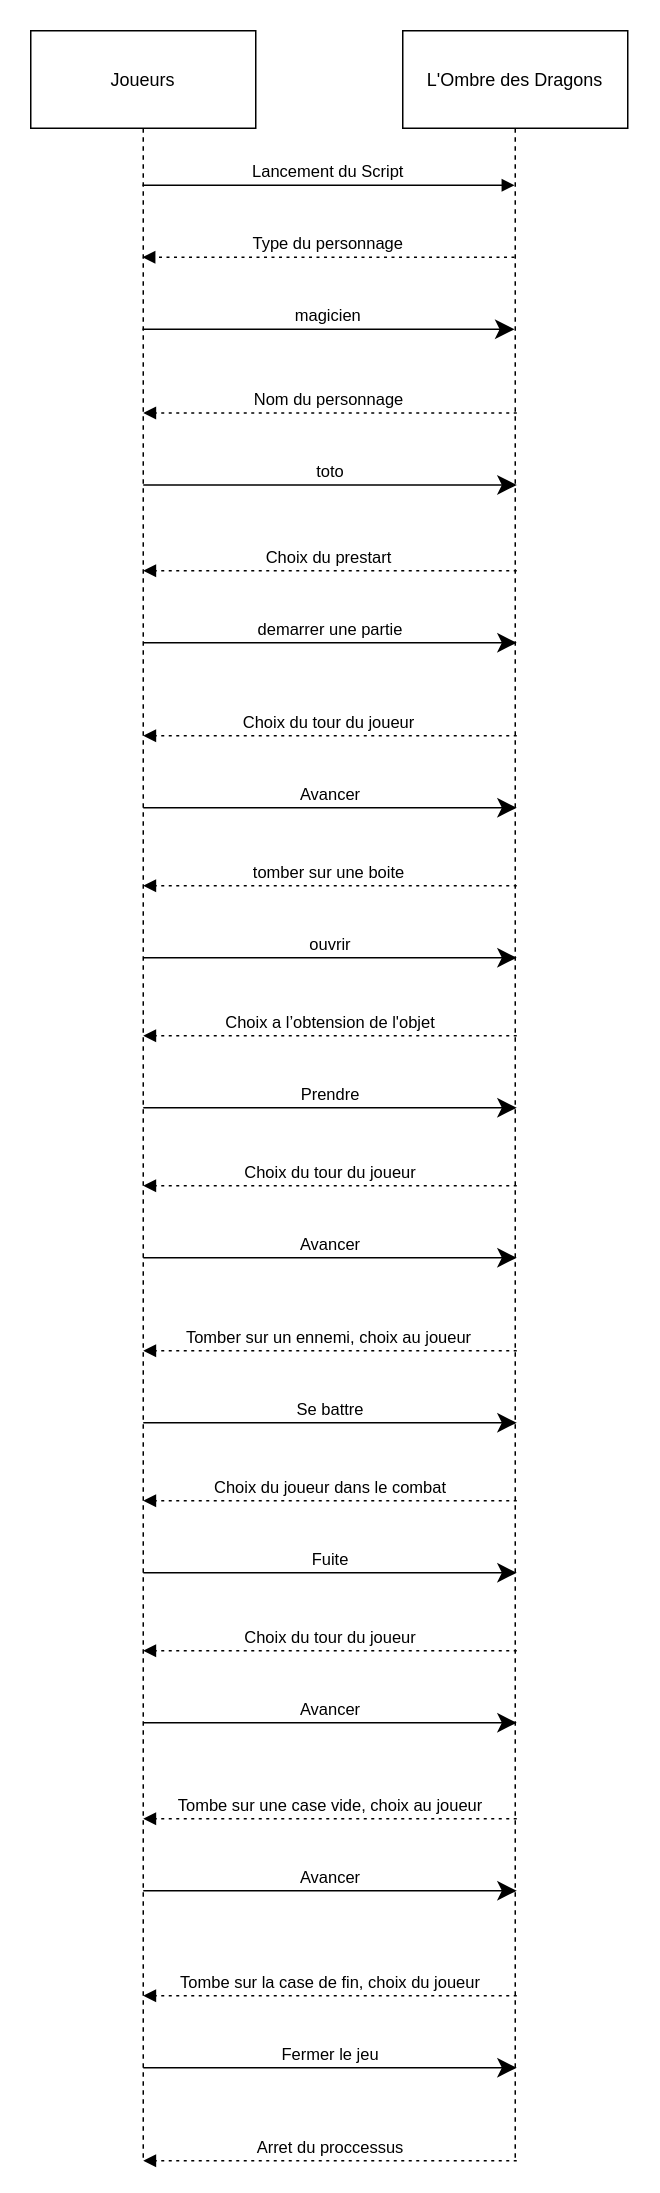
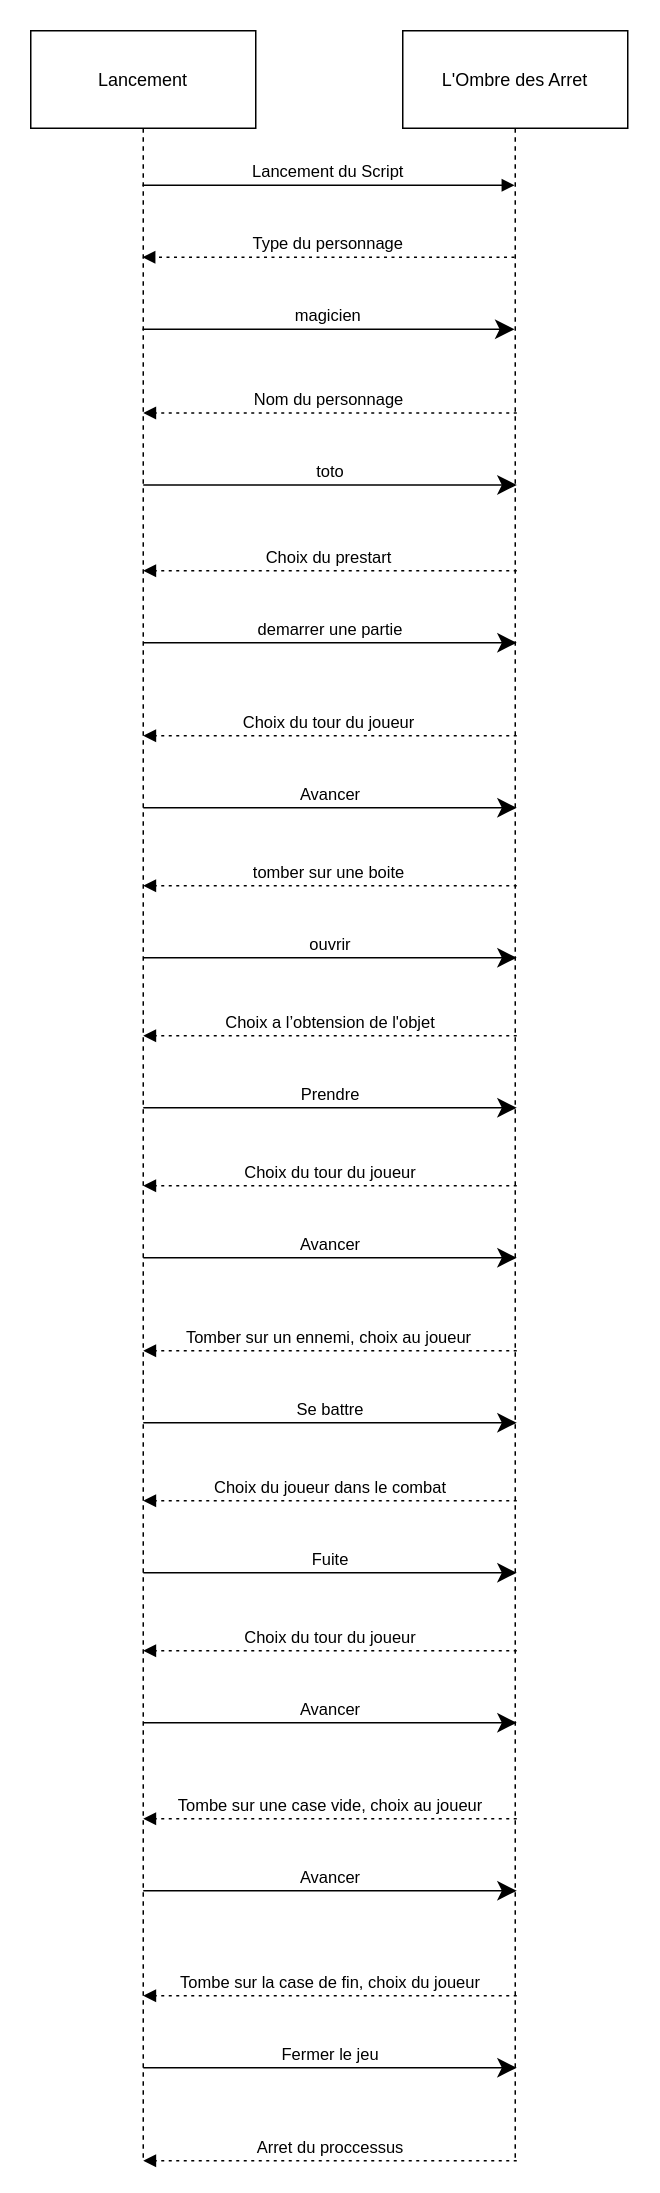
node "Joueurs": label "Joueurs" -> "Lancement"
node "L'Ombre des Dragons": label "L'Ombre des Dragons" -> "L'Ombre des Arret"
